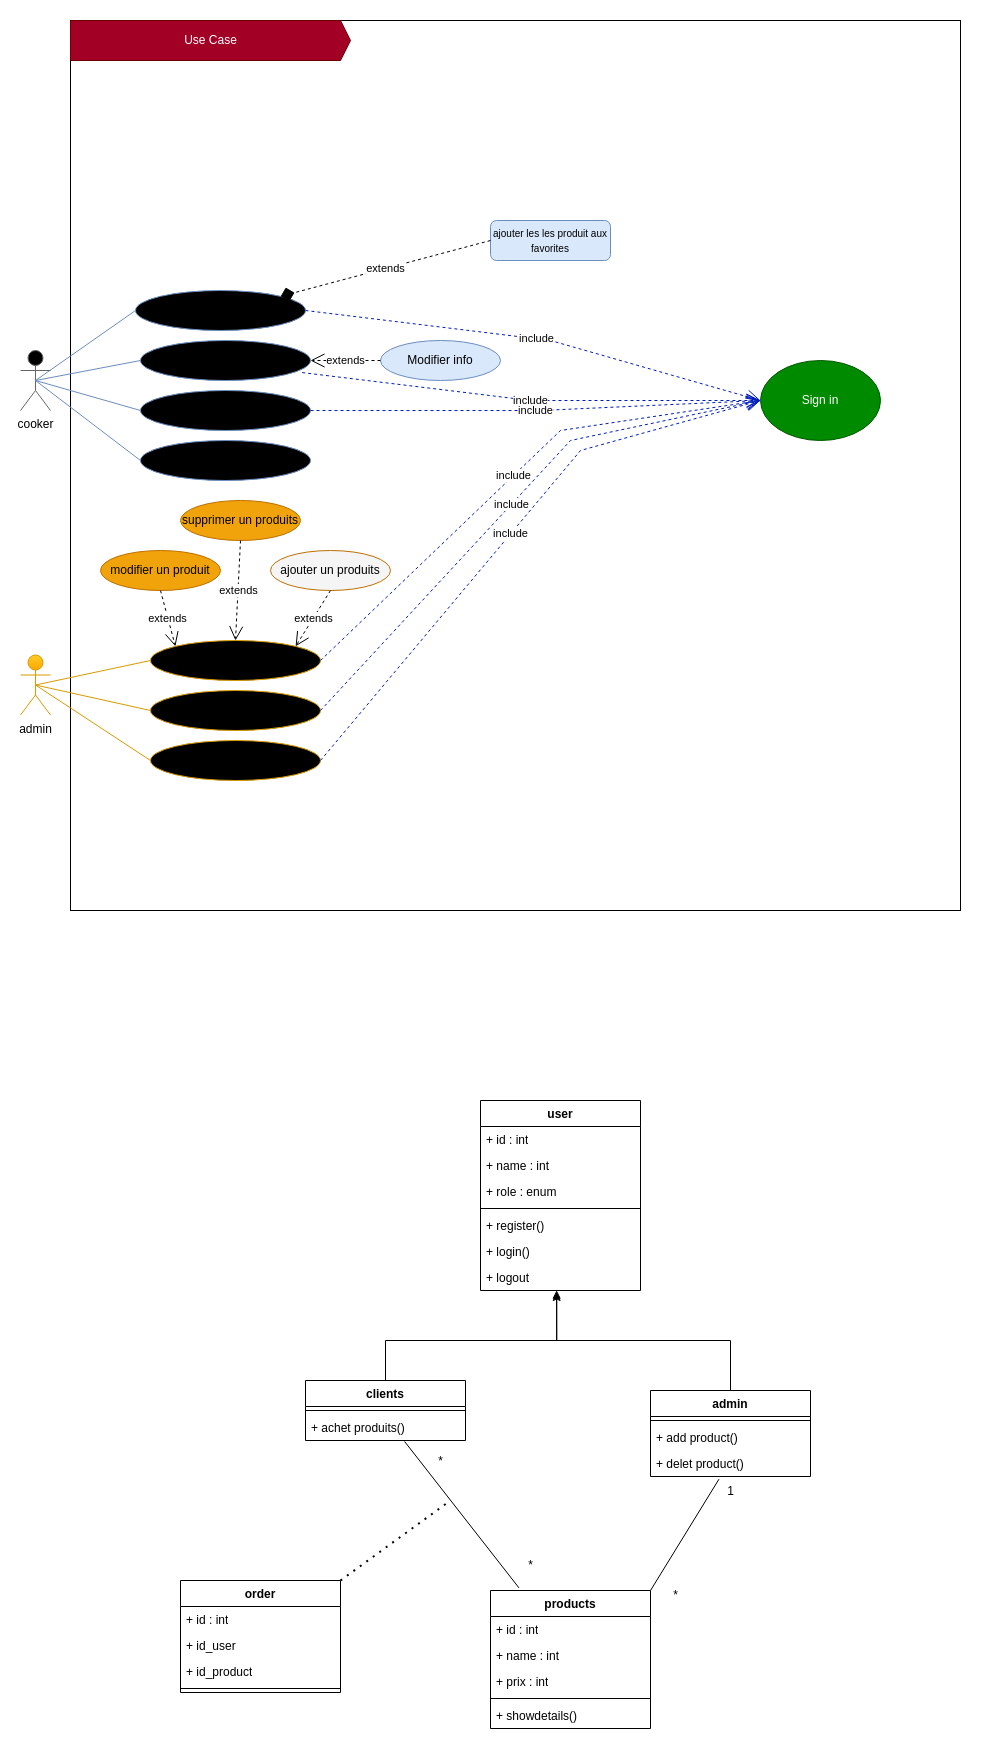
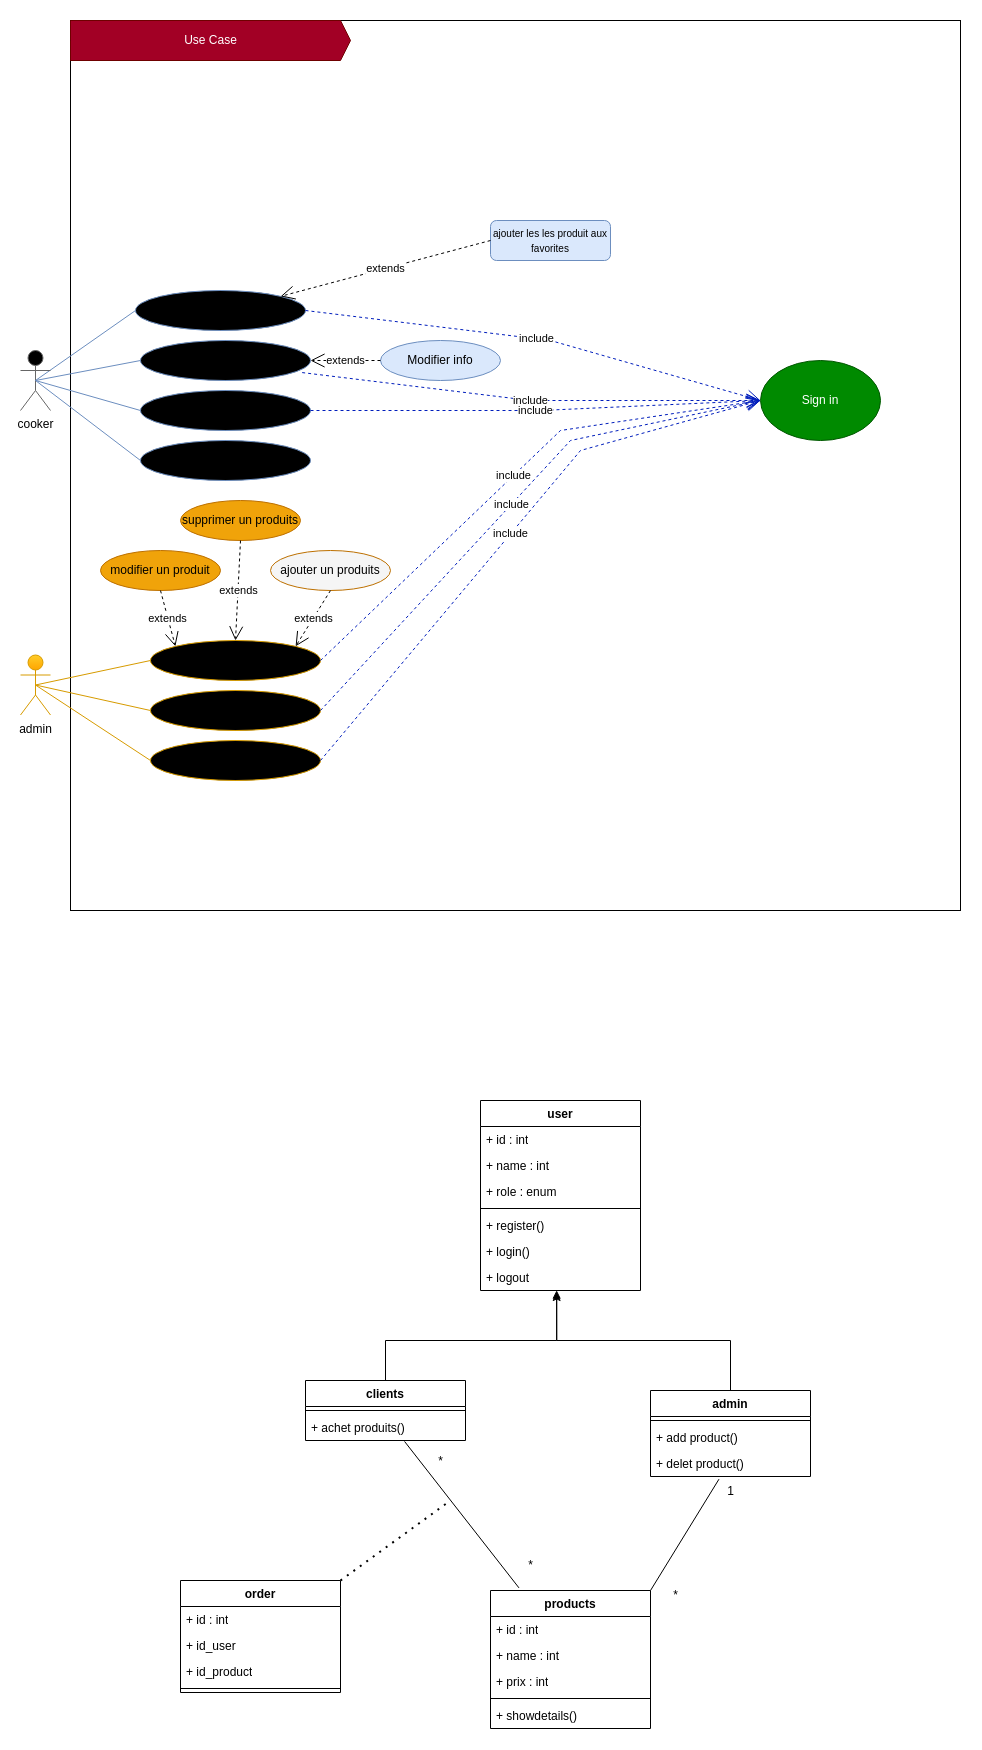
edge "ajouter les les produit aux favorites" -> "Voir les produit": arrowhead diamond -> open
